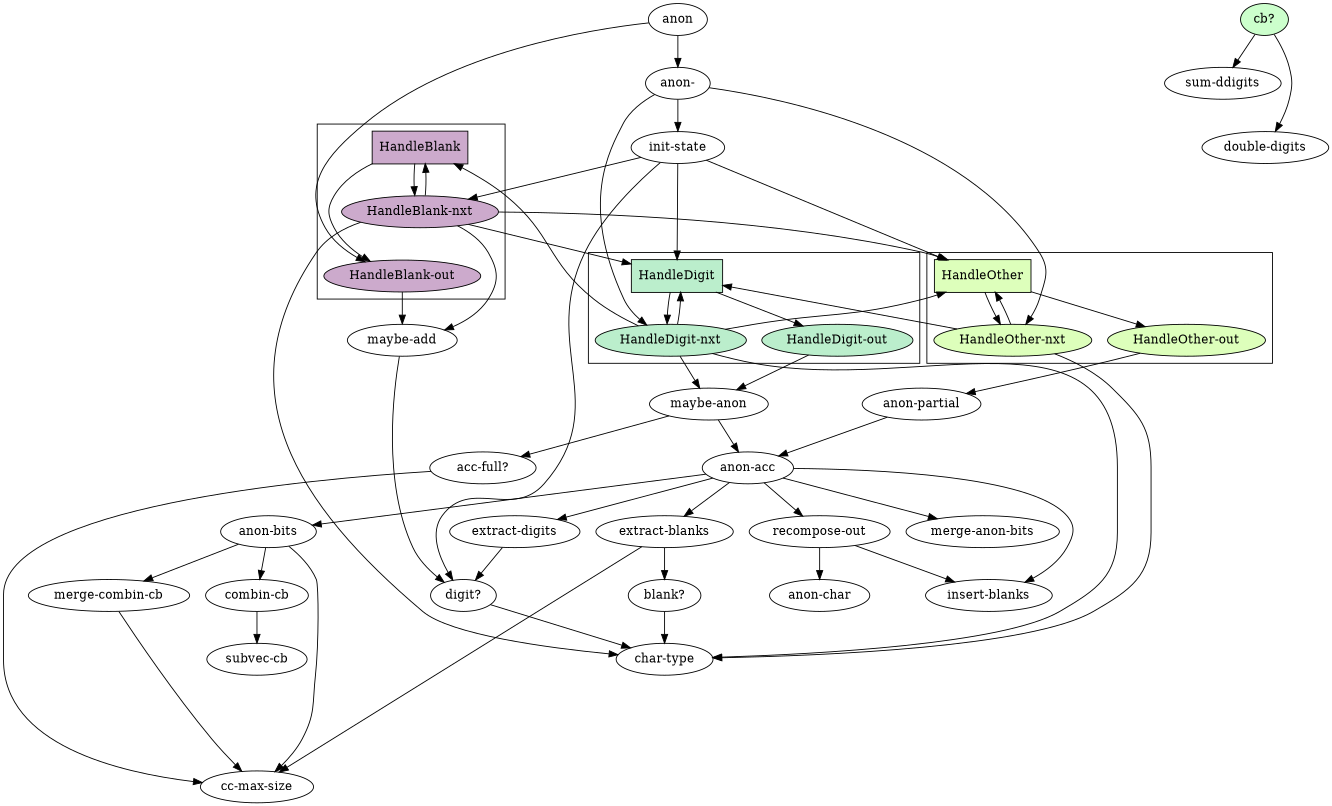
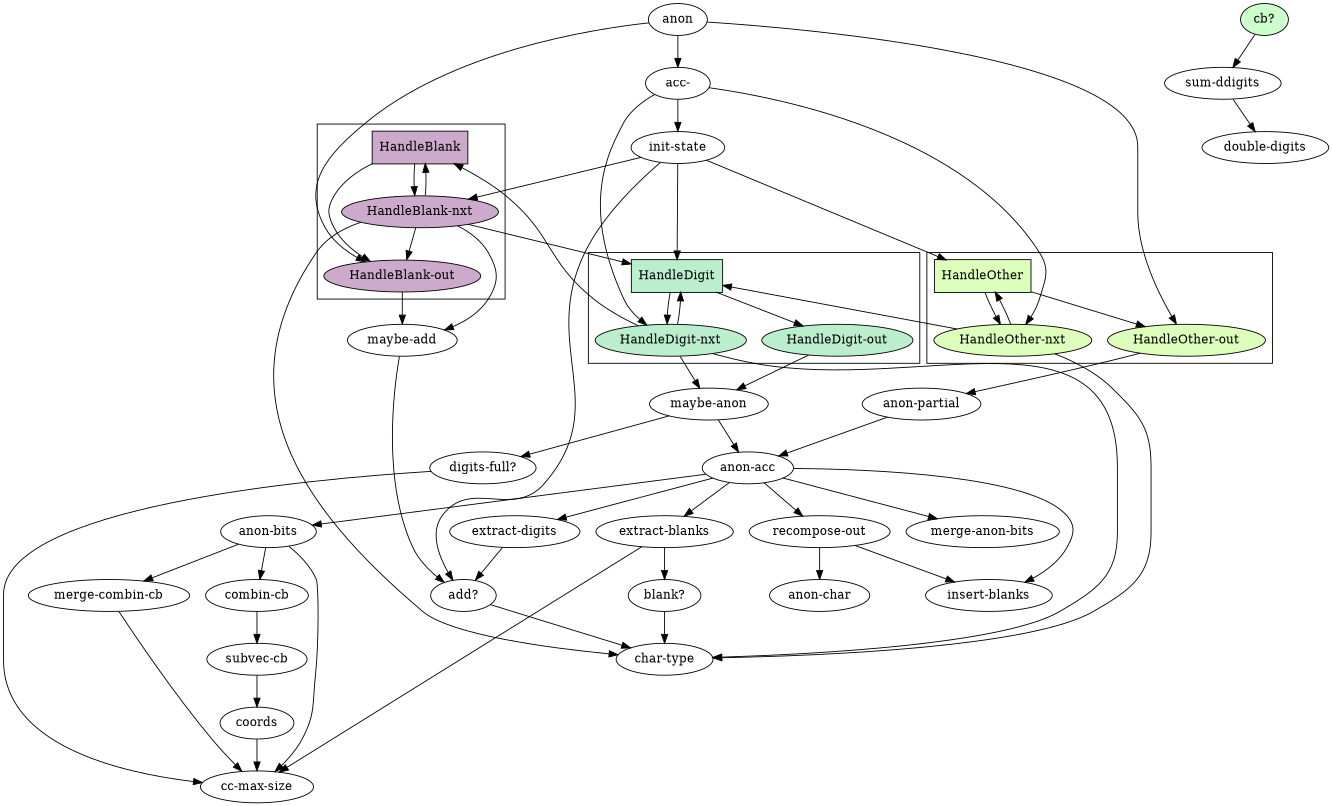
edge "anon" -> "HandleOther-out": added
edge "cb?" -> "double-digits": now "sum-ddigits" -> "double-digits"
node "anon-": label "anon-" -> "acc-"
edge "HandleBlank-nxt" -> "HandleOther": now "HandleBlank-nxt" -> "HandleBlank-out"
edge "HandleDigit-nxt" -> "HandleOther": removed
node "acc-full?": label "acc-full?" -> "digits-full?"
node "digit?": label "digit?" -> "add?"
node "coords": added
